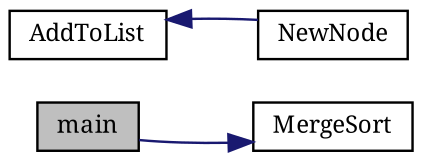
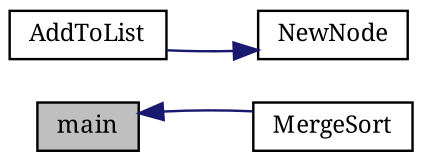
edge "NewNode" -> "AddToList": reversed
edge "main" -> "MergeSort": reversed
